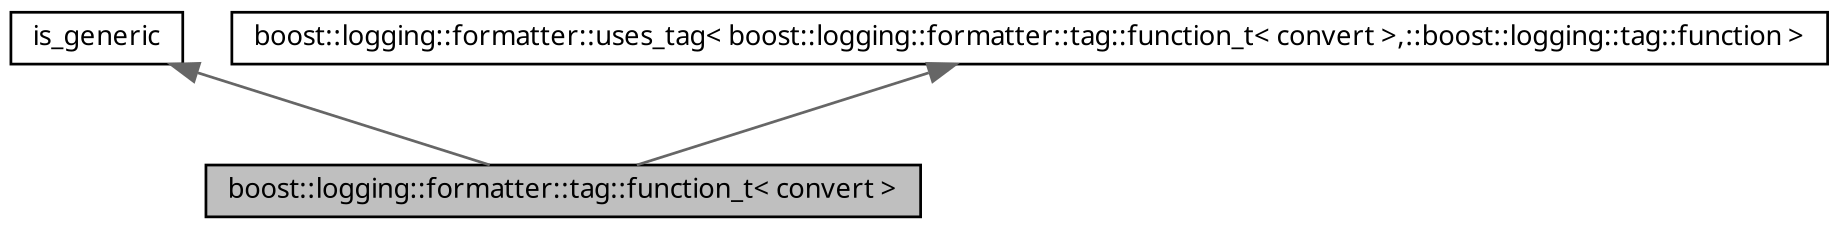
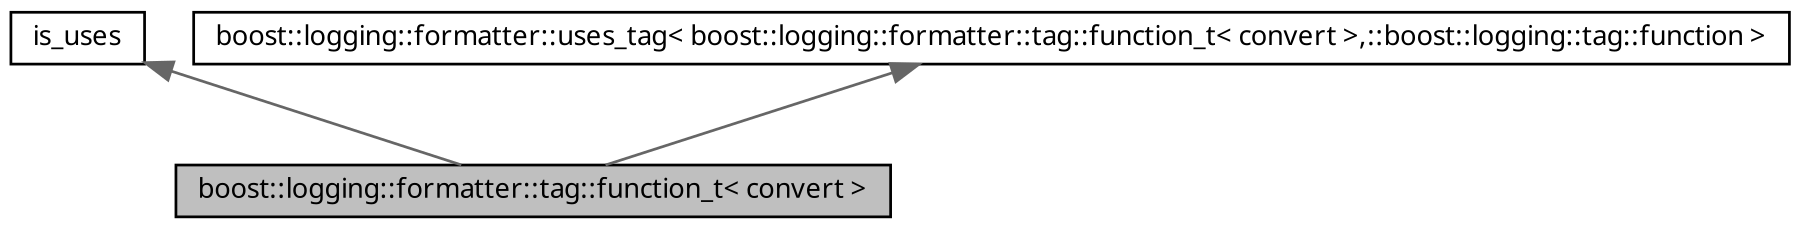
node "is_generic": label "is_generic" -> "is_uses"
